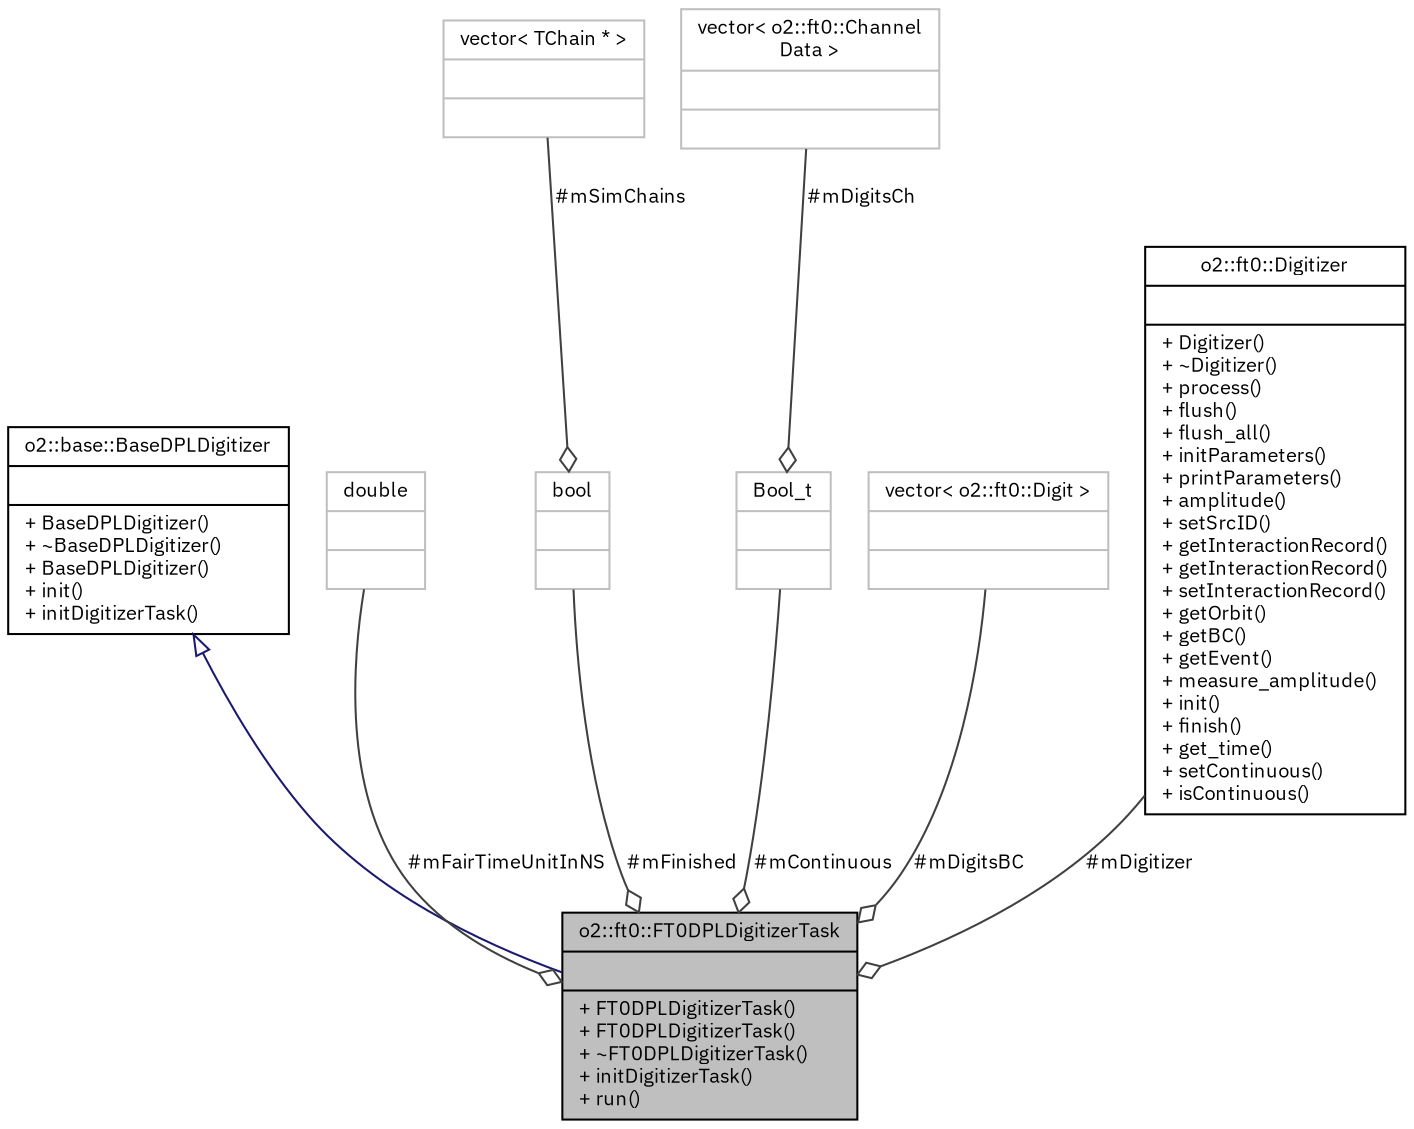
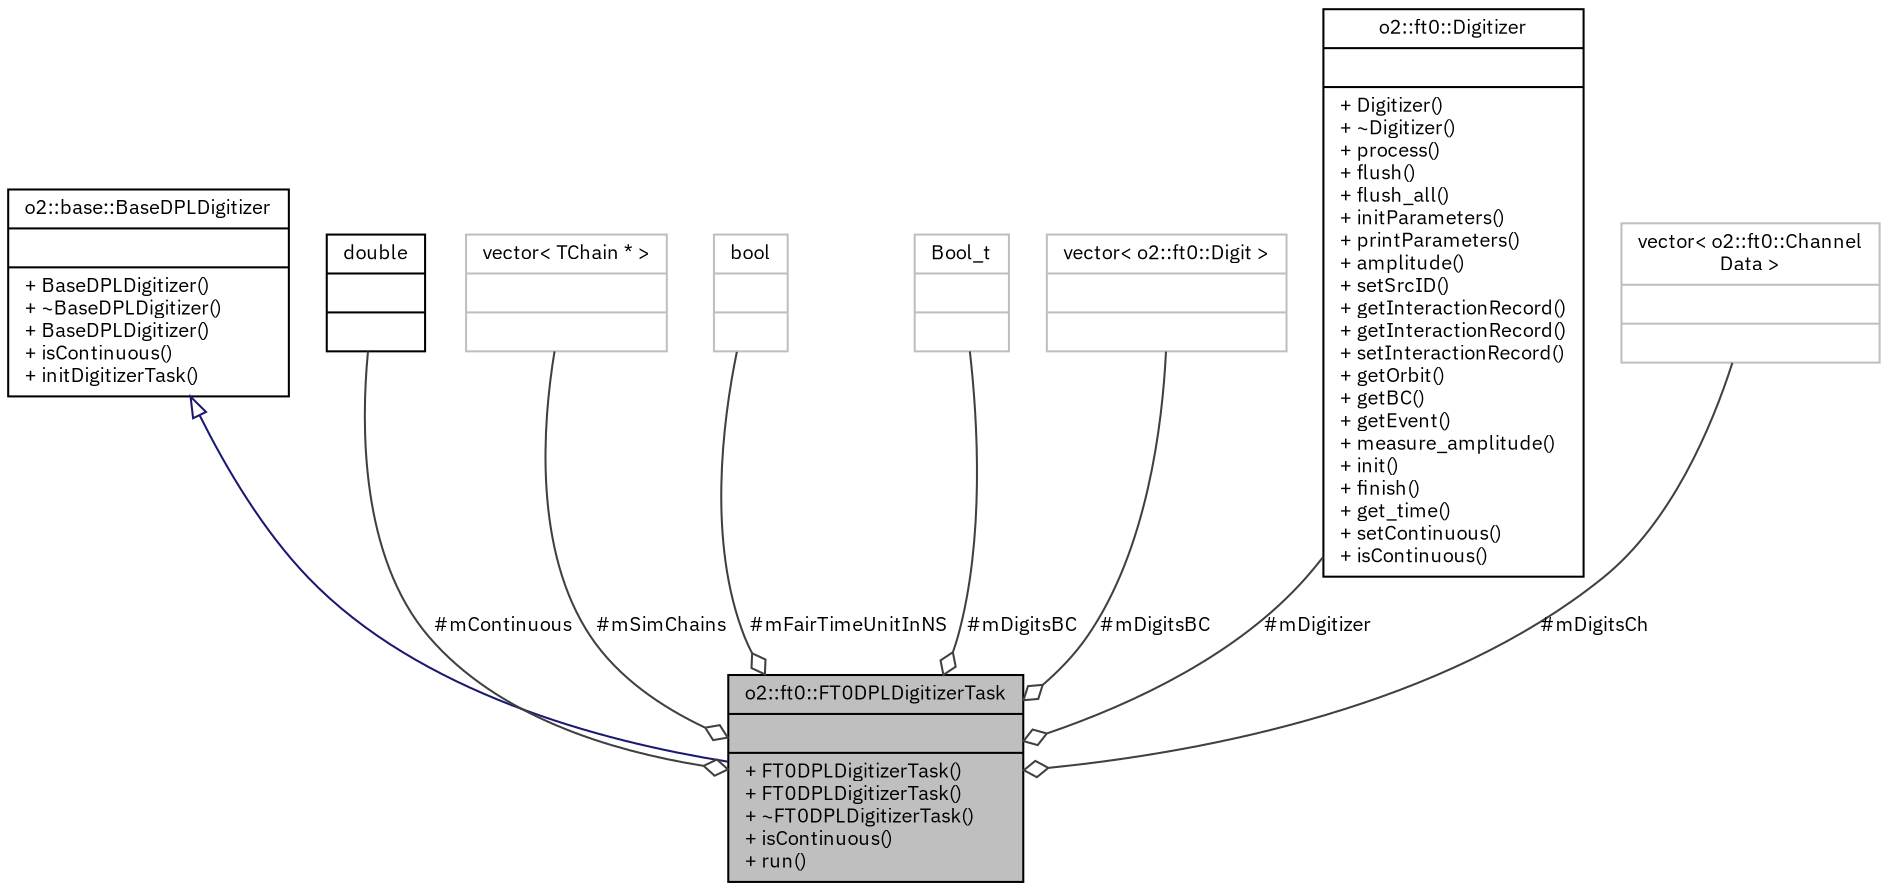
edge "vector< TChain * >" -> "bool": now "vector< TChain * >" -> "o2::ft0::FT0DPLDigitizerTask"
edge "vector< o2::ft0::Channel" -> "Bool_t": now "vector< o2::ft0::Channel" -> "o2::ft0::FT0DPLDigitizerTask"
node "double": color grey75 -> black
node "o2::base::BaseDPLDigitizer": text "+ init()" -> "+ isContinuous()"
edge "double" -> "o2::ft0::FT0DPLDigitizerTask": label " #mFairTimeUnitInNS" -> " #mContinuous"
edge "bool" -> "o2::ft0::FT0DPLDigitizerTask": label " #mFinished" -> " #mFairTimeUnitInNS"
edge "Bool_t" -> "o2::ft0::FT0DPLDigitizerTask": label " #mContinuous" -> " #mDigitsBC"
node "o2::ft0::FT0DPLDigitizerTask": text "+ initDigitizerTask()" -> "+ isContinuous()"
